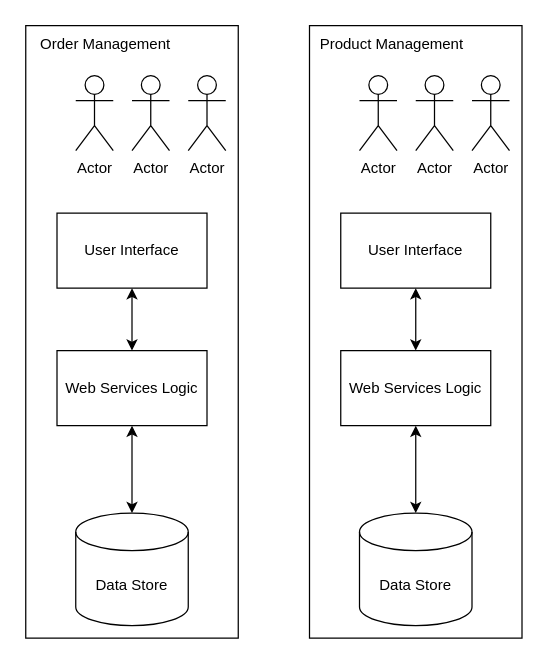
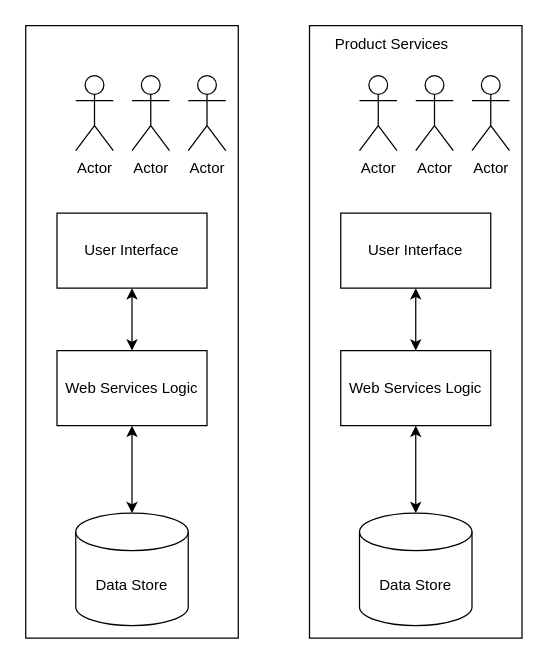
node "Order Management": removed
node "Product Management": label "Product Management" -> "Product Services"
